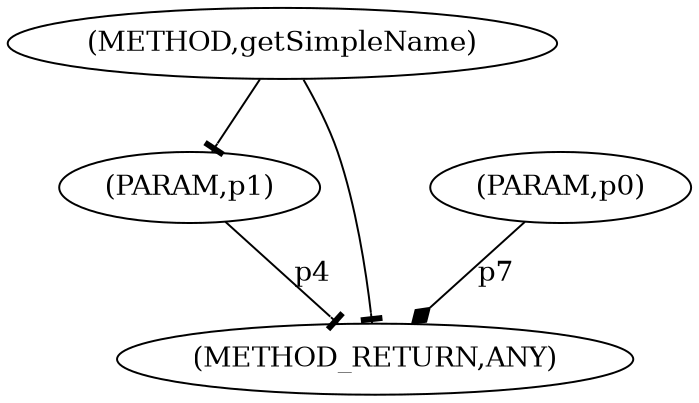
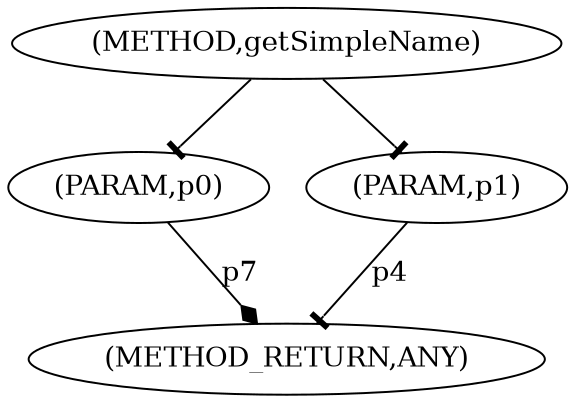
edge "(METHOD,getSimpleName)" -> "(METHOD_RETURN,ANY)": now "(METHOD,getSimpleName)" -> "(PARAM,p0)"
